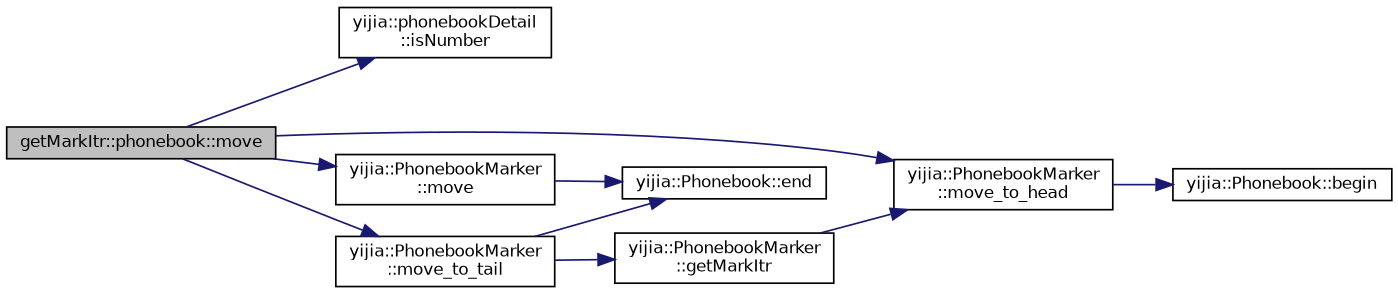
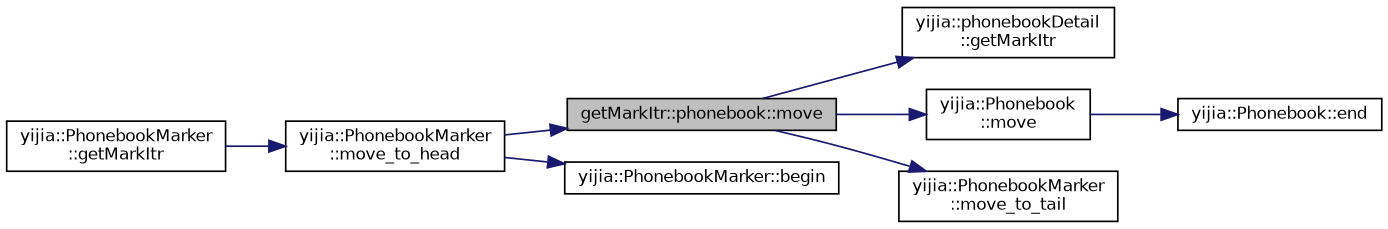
node "yijia::phonebookDetail ::isNumber": label "yijia::phonebookDetail ::isNumber" -> "yijia::phonebookDetail ::getMarkItr"
edge "getMarkItr::phonebook::move" -> "yijia::PhonebookMarker ::move_to_head": reversed
node "yijia::PhonebookMarker ::move": label "yijia::PhonebookMarker ::move" -> "yijia::Phonebook ::move"
node "yijia::Phonebook::begin": label "yijia::Phonebook::begin" -> "yijia::PhonebookMarker::begin"
edge "yijia::PhonebookMarker ::move_to_tail" -> "yijia::Phonebook::end": removed
edge "yijia::PhonebookMarker ::move_to_tail" -> "yijia::PhonebookMarker ::getMarkItr": removed
